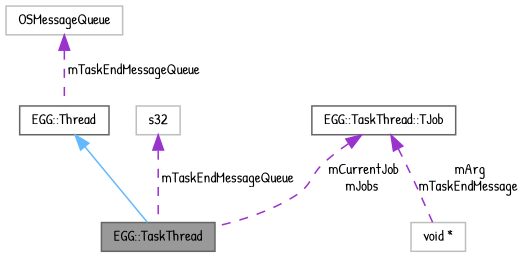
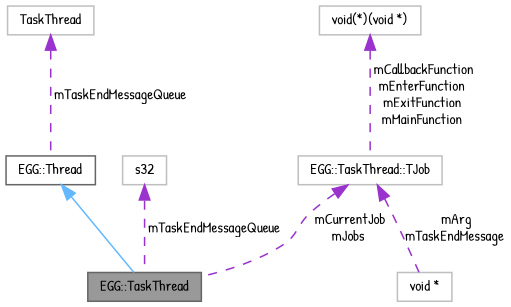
node "OSMessageQueue": label "OSMessageQueue" -> "TaskThread"
node "void(*)(void *)": added
node "EGG::TaskThread::TJob": color gray40 -> grey75
